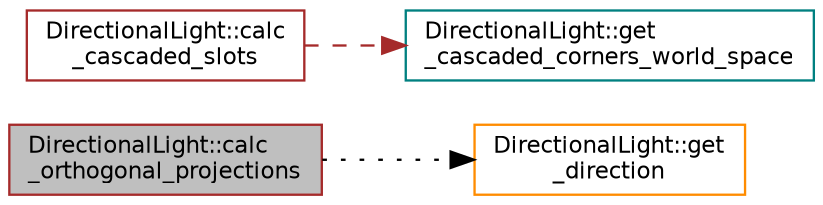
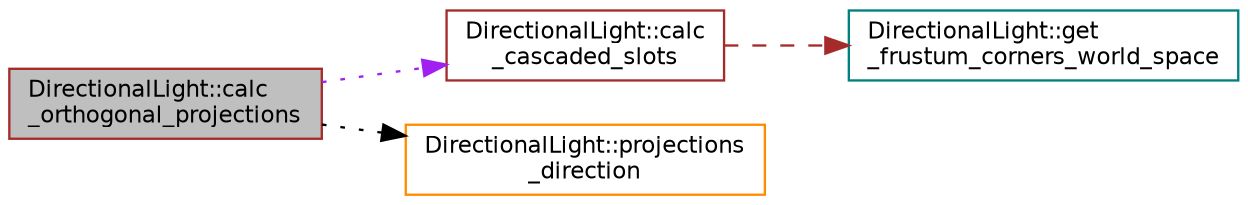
node "DirectionalLight::get _cascaded_corners_world_space": label "DirectionalLight::get _cascaded_corners_world_space" -> "DirectionalLight::get _frustum_corners_world_space"
edge "DirectionalLight::calc _orthogonal_projections" -> "DirectionalLight::calc _cascaded_slots": added
node "DirectionalLight::get _direction": label "DirectionalLight::get _direction" -> "DirectionalLight::projections _direction"
